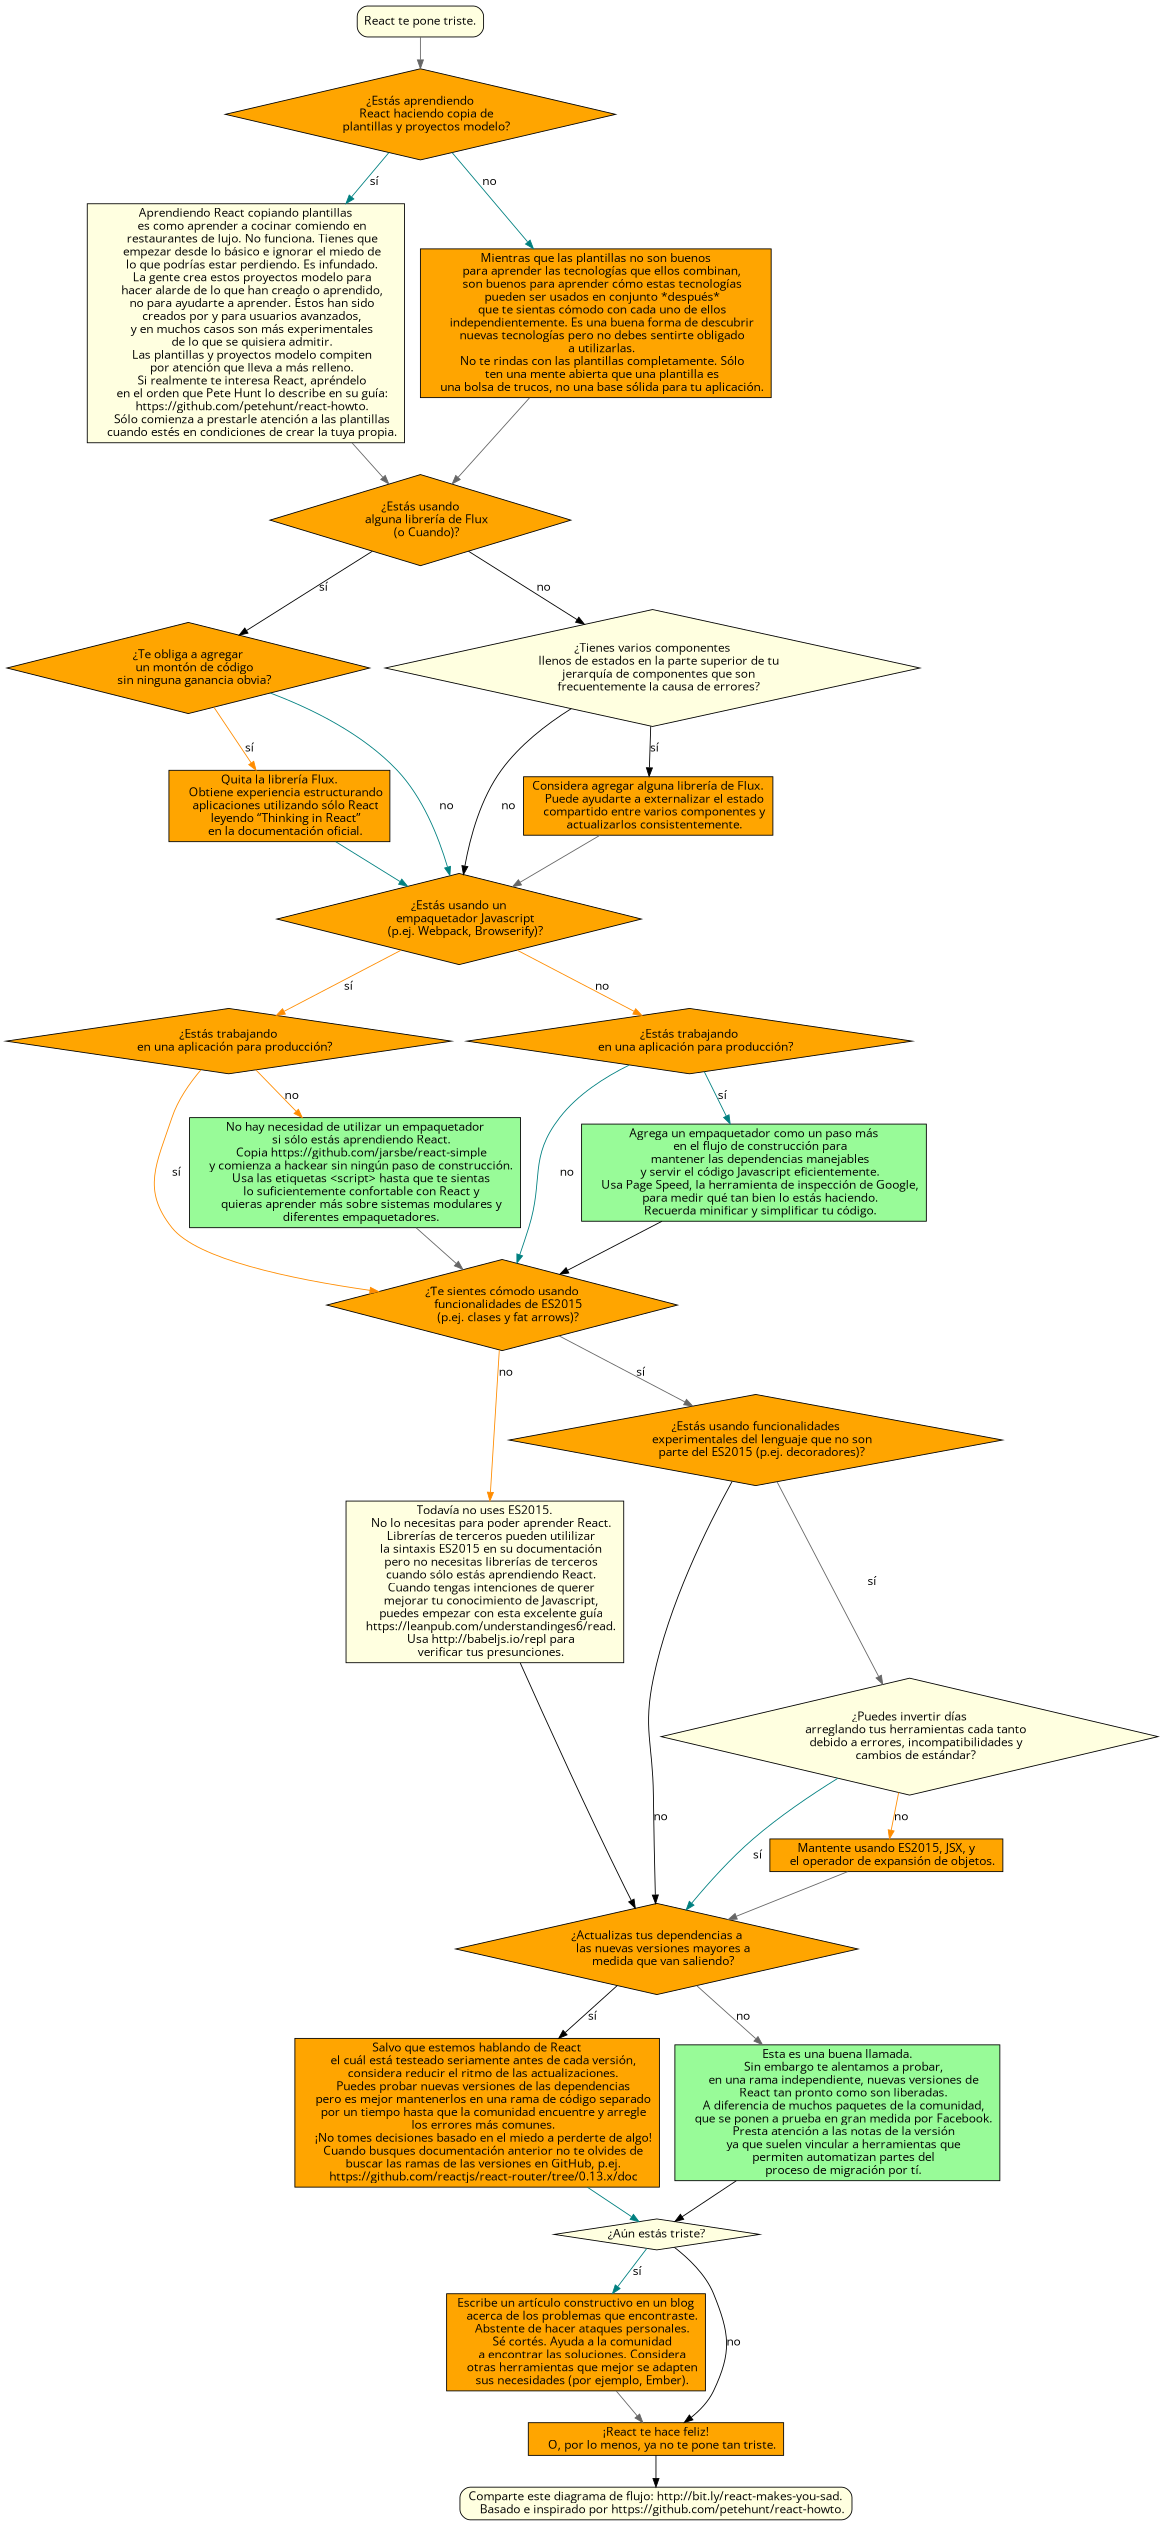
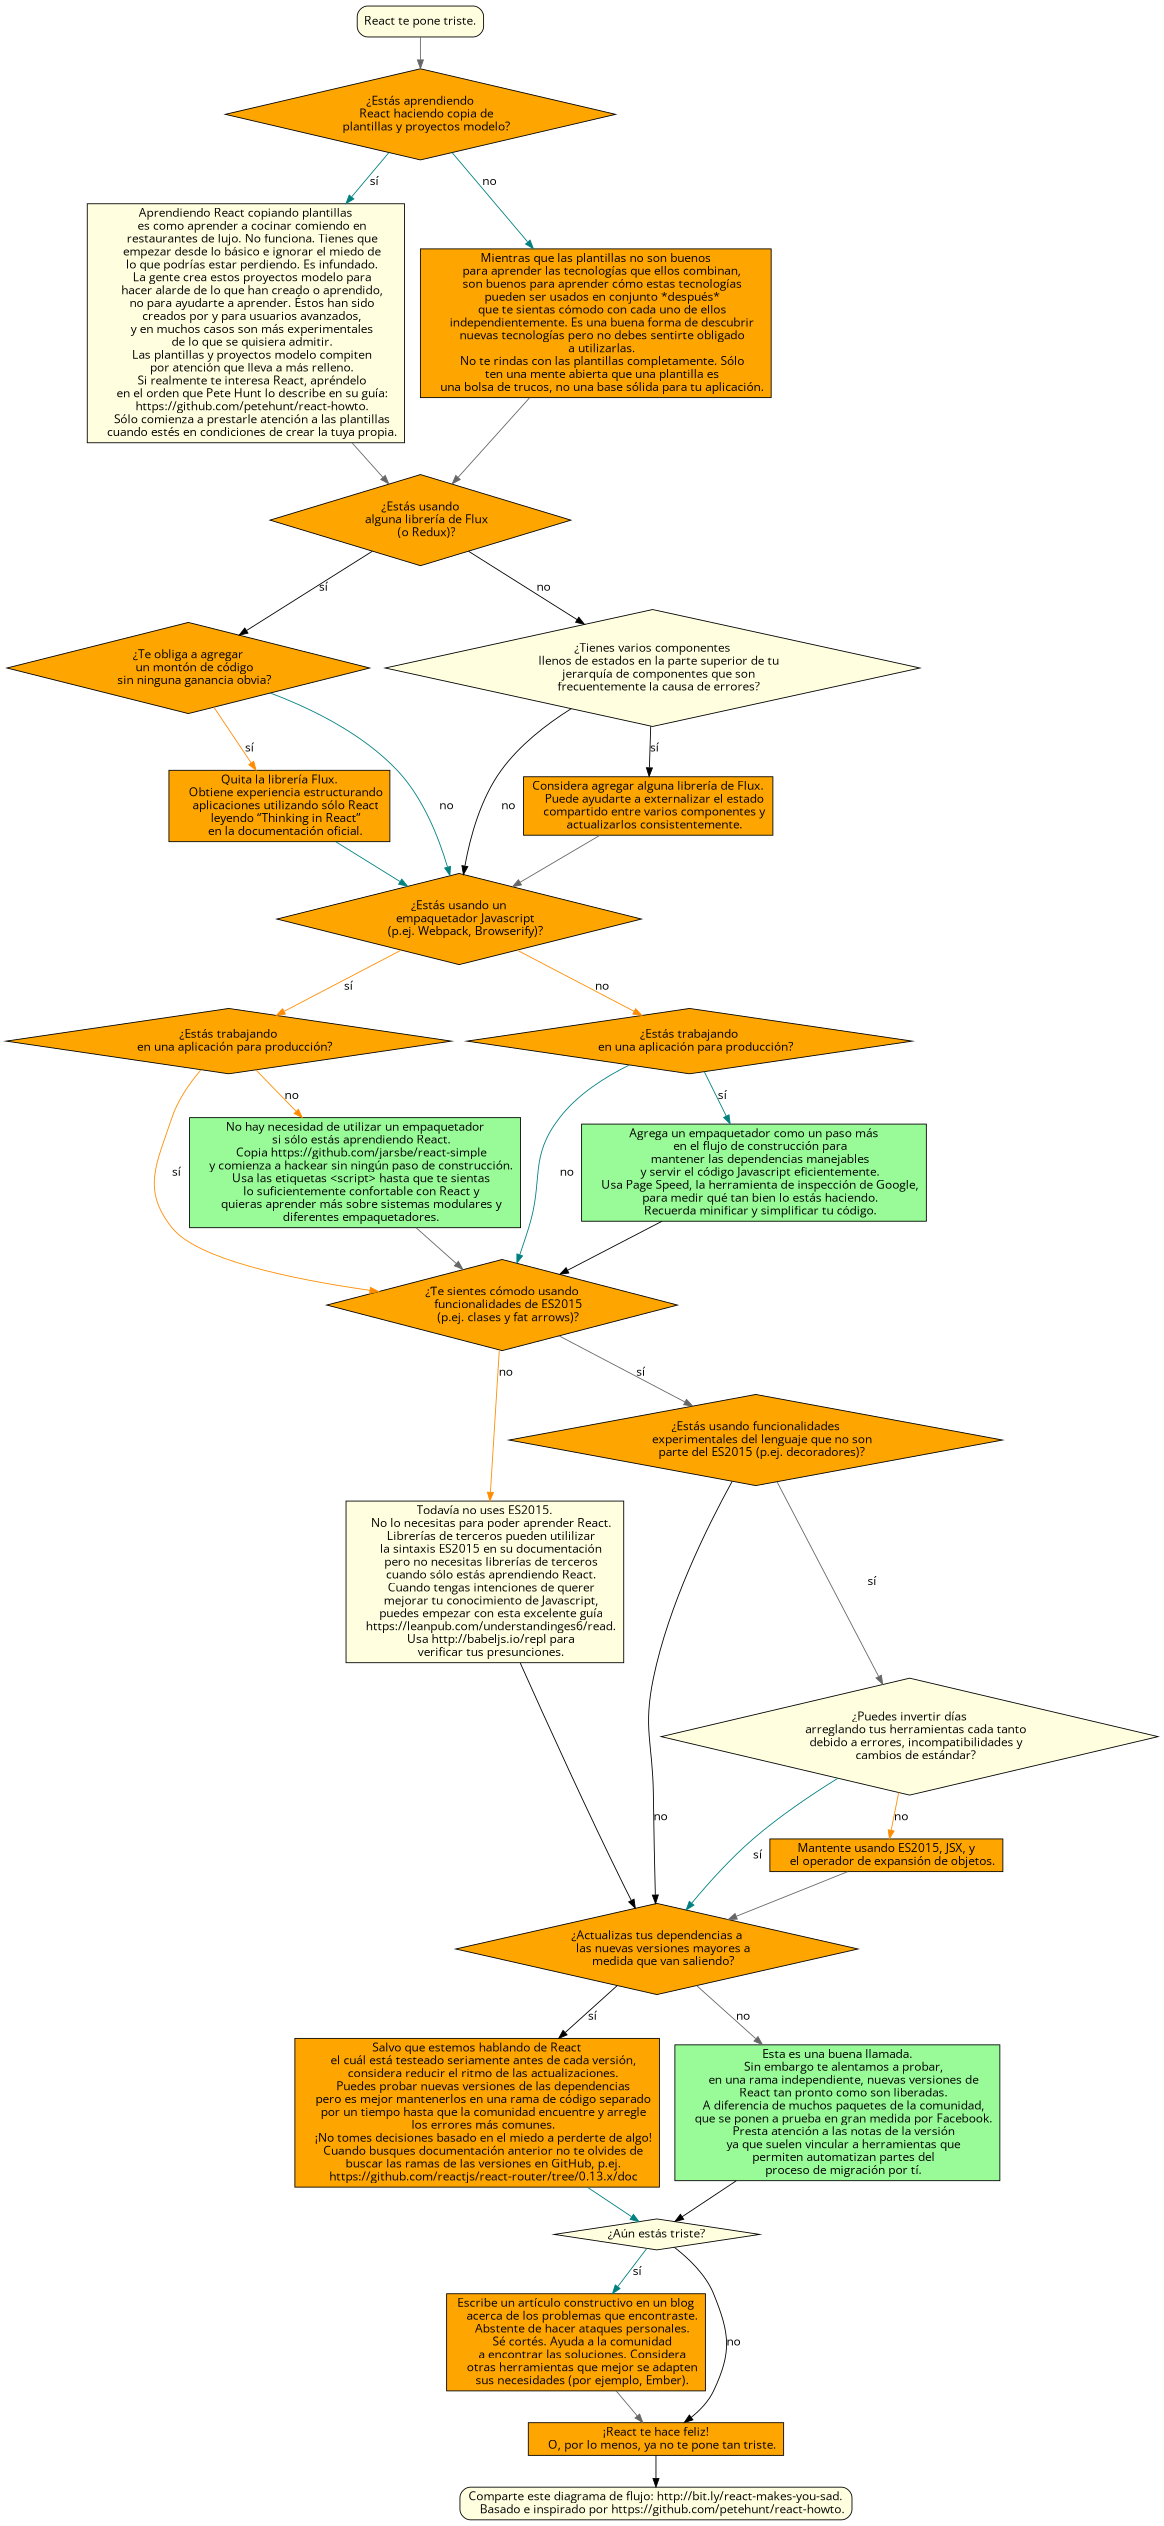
node "¿Estás usando alguna librería de Flux (o Cuando)?": label "¿Estás usando alguna librería de Flux (o Cuando)?" -> "¿Estás usando alguna librería de Flux (o Redux)?"
